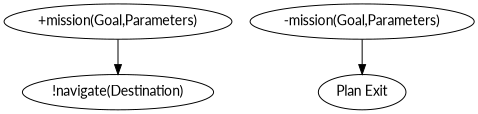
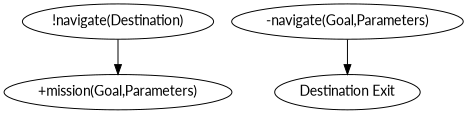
node "-mission(Goal,Parameters)": label "-mission(Goal,Parameters)" -> "-navigate(Goal,Parameters)"
edge "+mission(Goal,Parameters)" -> "!navigate(Destination)": reversed
node "Plan Exit": label "Plan Exit" -> "Destination Exit"
